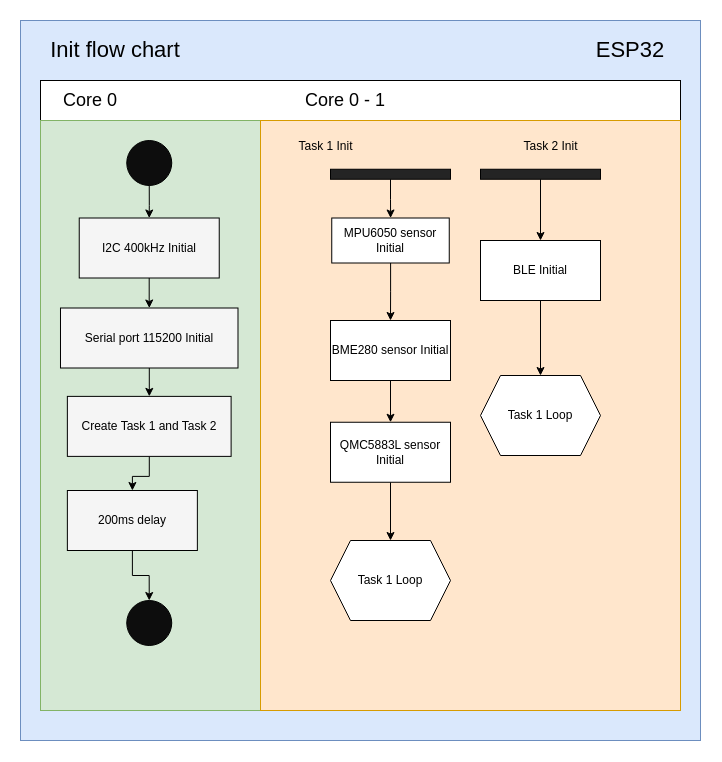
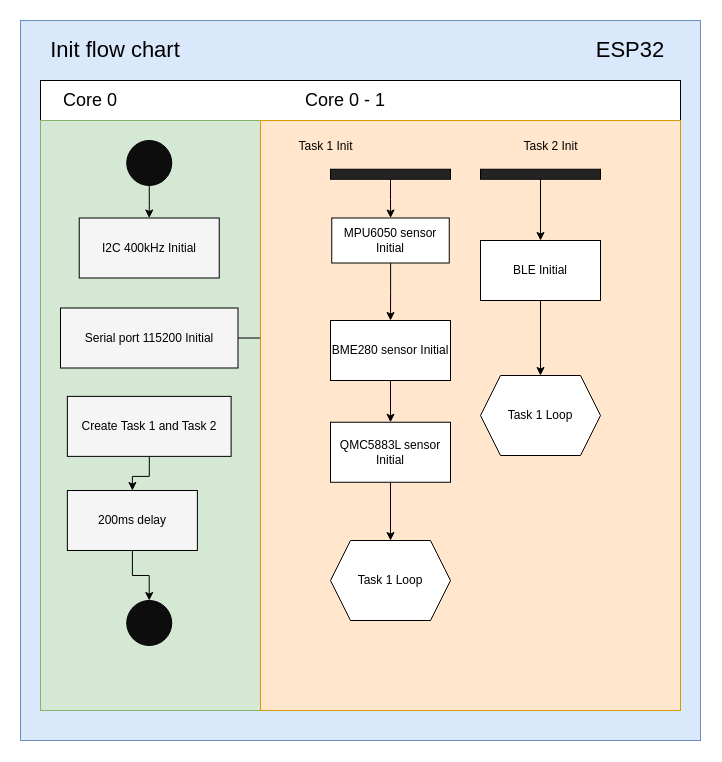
edge "I2C 400kHz Initial" -> "Serial port 115200 Initial": removed
edge "Serial port 115200 Initial" -> "Create Task 1 and Task 2": now "Serial port 115200 Initial" -> "BME280 sensor Initial"
